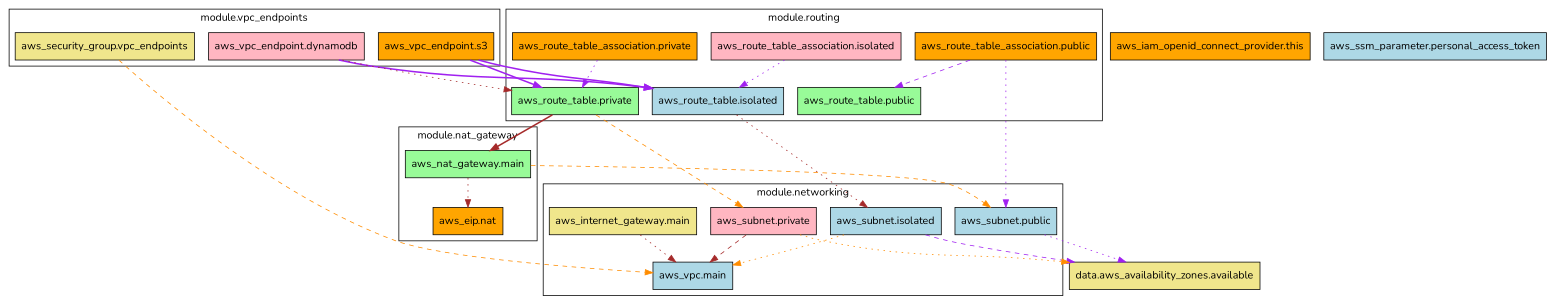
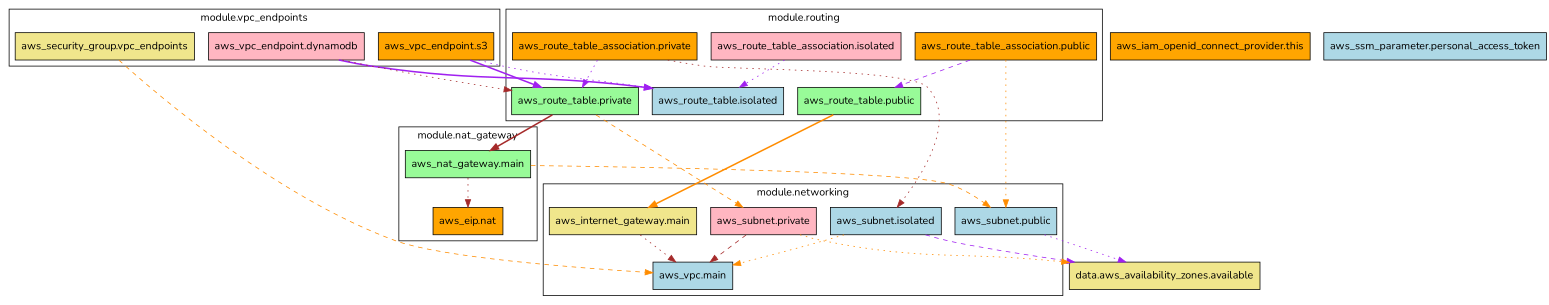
edge "aws_vpc_endpoint.s3" -> "aws_route_table.isolated": style bold -> dotted
edge "aws_route_table_association.public" -> "aws_subnet.public": color purple -> darkorange
edge "aws_route_table.public" -> "aws_internet_gateway.main": added
edge "aws_route_table.isolated" -> "aws_subnet.isolated": now "aws_route_table_association.private" -> "aws_subnet.isolated"
